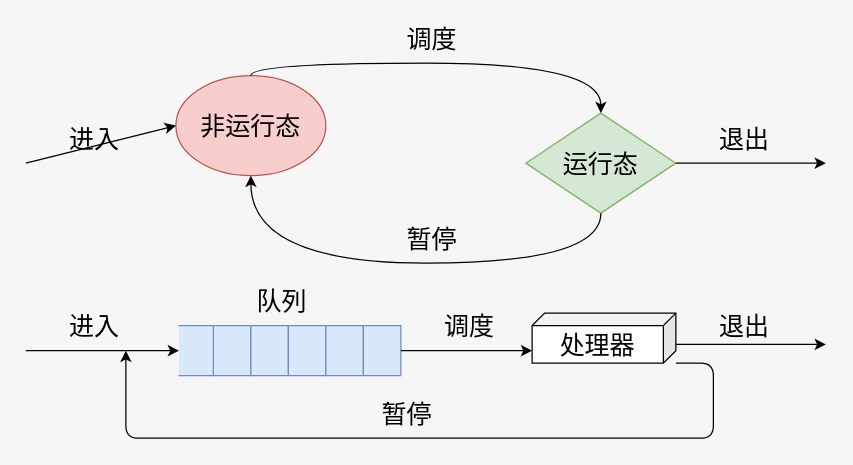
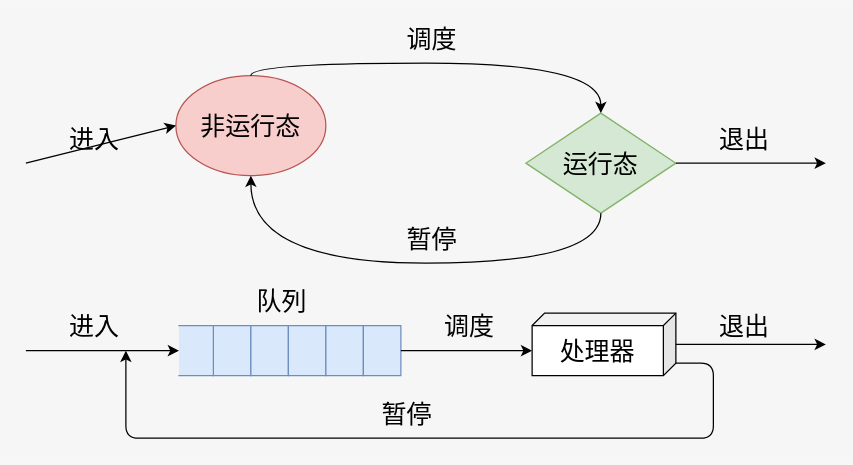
node "处理器": size 144x50 -> 144x63
